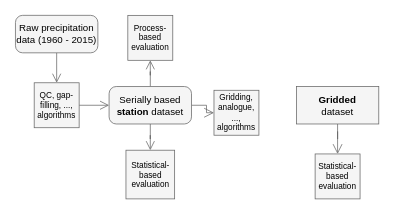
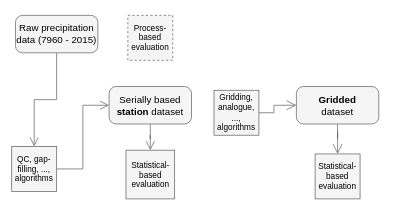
node "Raw precipitation data (1960 - 2015)": label "Raw precipitation data (1960 - 2015)" -> "Raw precipitation data (7960 - 2015)"
node "Process-based evaluation": style solid -> dashed
edge "Serially based station dataset" -> "Process-based evaluation": removed
node "QC, gap-filling, ..., algorithms": moved (57, 105) -> (34, 169)
edge "Serially based station dataset" -> "Gridding, analogue, ..., algorithms": removed
node "Gridded dataset": shape rectangle -> rounded rectangle
edge "Gridding, analogue, ..., algorithms" -> "Gridded dataset": added
